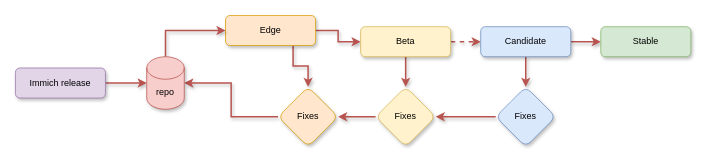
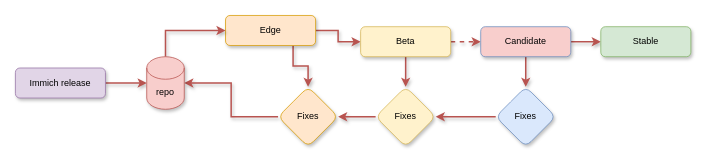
node "Candidate": fillcolor #dae8fc -> #f8cecc
